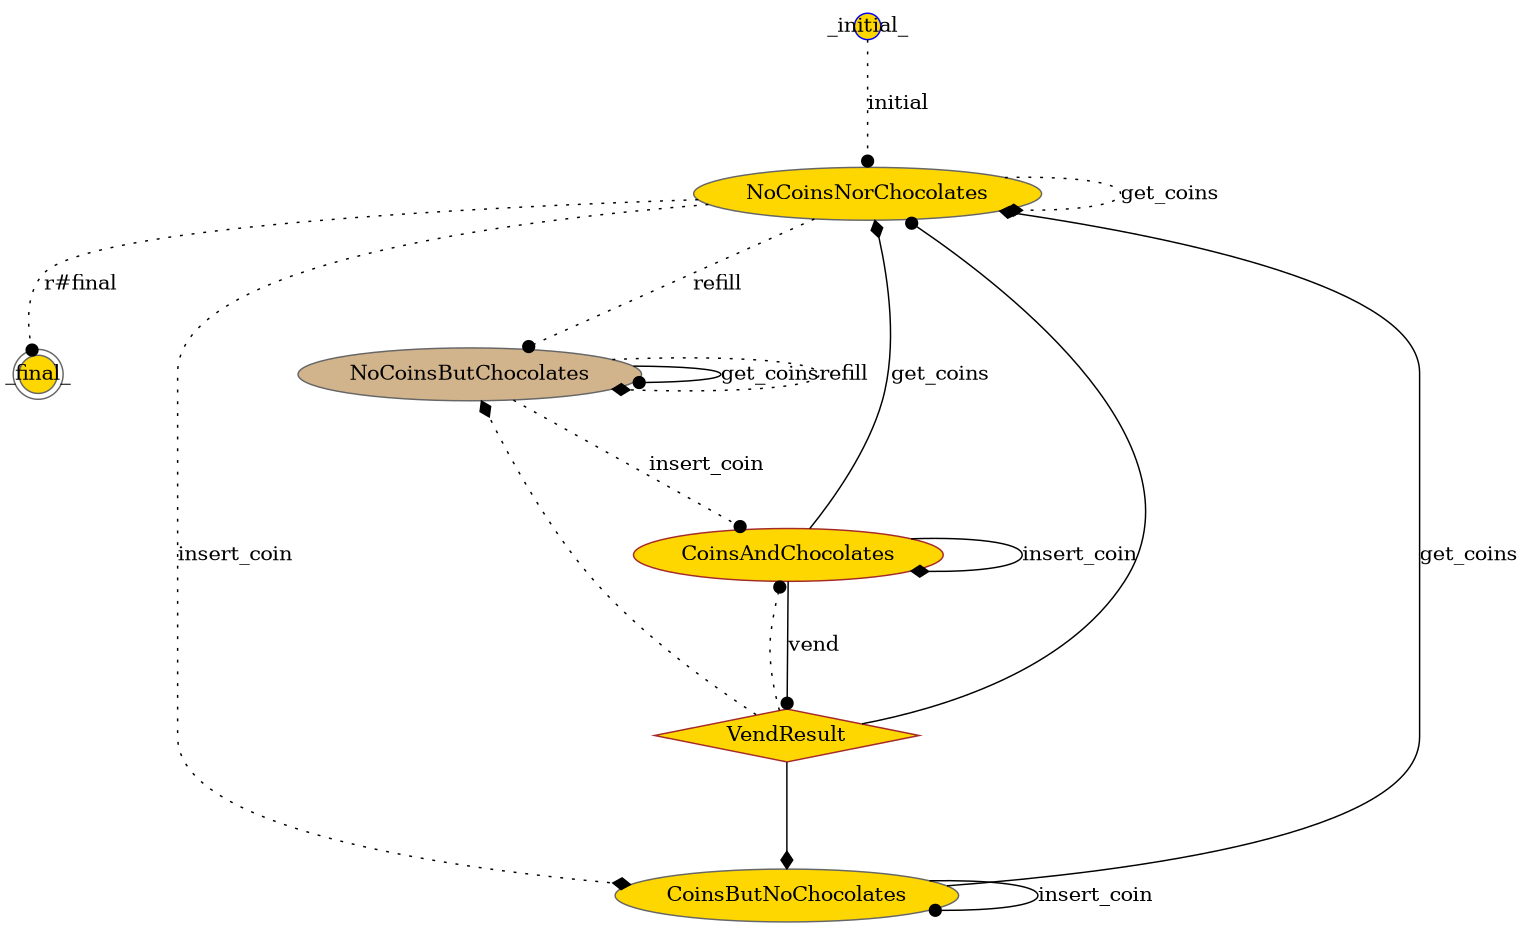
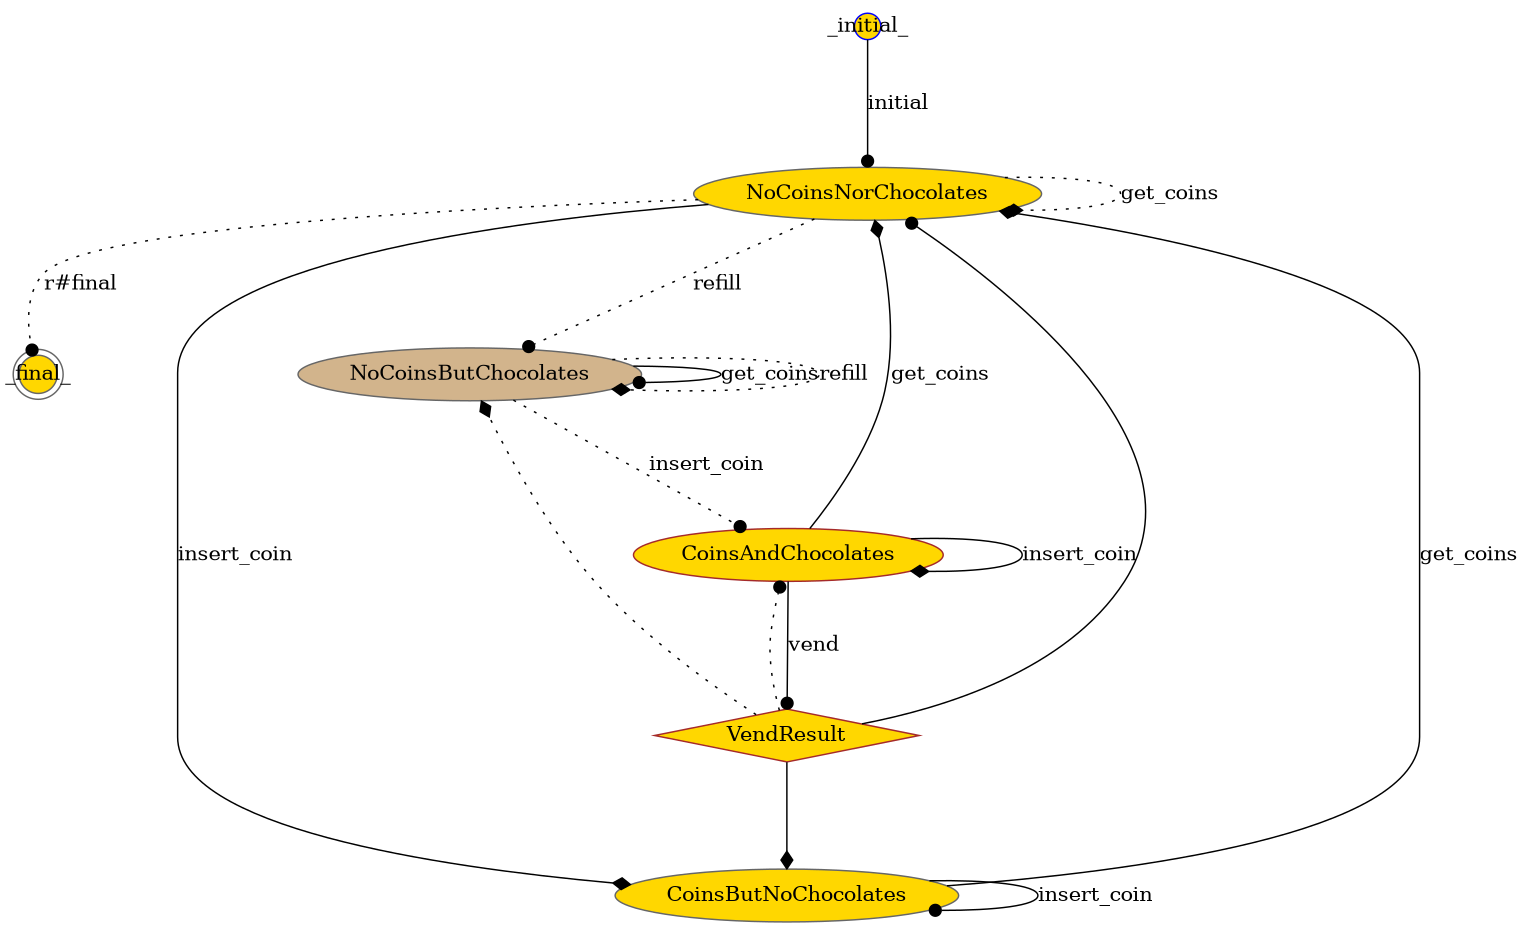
edge "_initial_" -> "NoCoinsNorChocolates": style dotted -> solid
edge "NoCoinsNorChocolates" -> "CoinsButNoChocolates": style dotted -> solid
